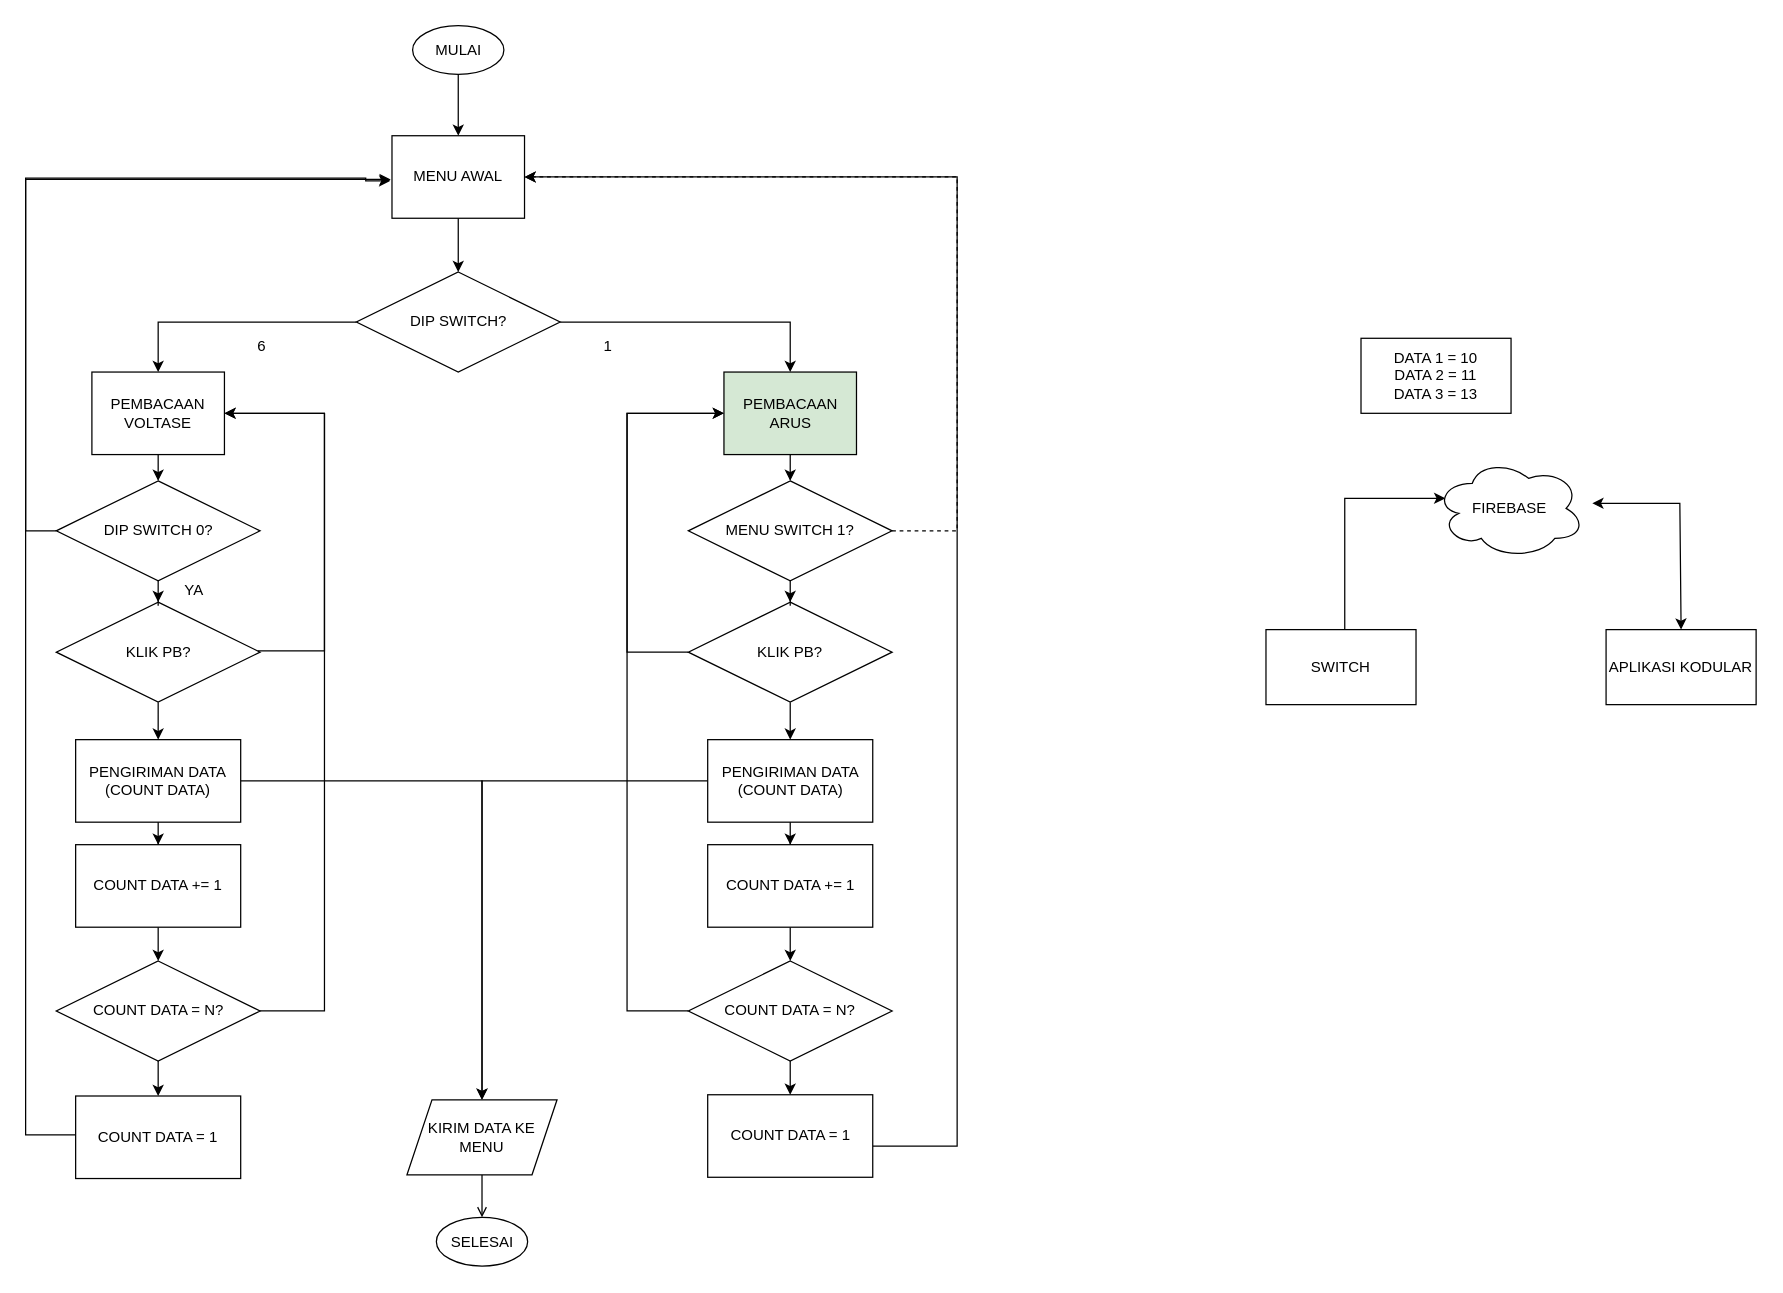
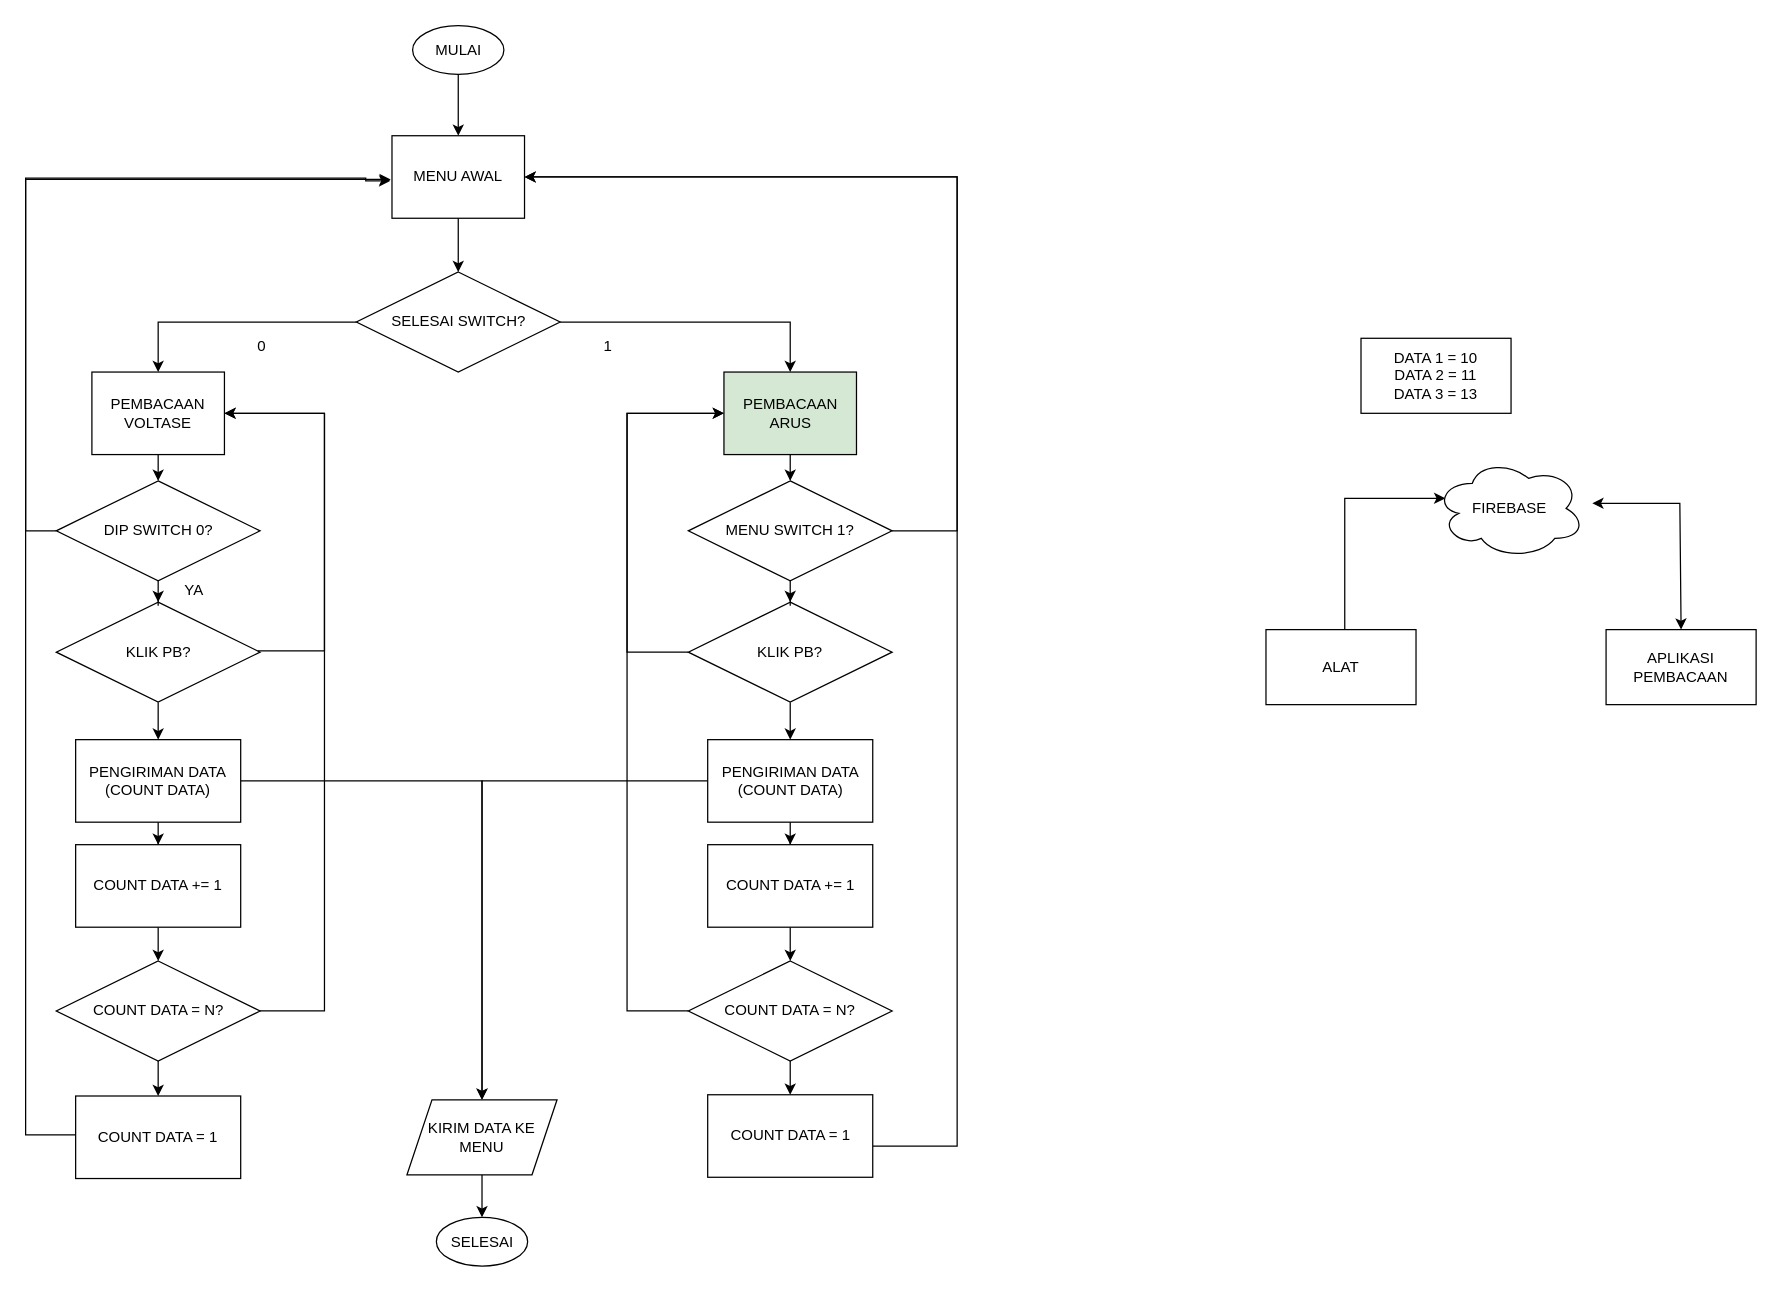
node "DIP SWITCH?": label "DIP SWITCH?" -> "SELESAI SWITCH?"
node "6": label "6" -> "0"
edge "MENU SWITCH 1?" -> "MENU AWAL": style dashed -> solid
node "SWITCH": label "SWITCH" -> "ALAT"
node "APLIKASI KODULAR": label "APLIKASI KODULAR" -> "APLIKASI PEMBACAAN"
edge "KIRIM DATA KE MENU" -> "SELESAI": arrowhead open -> classic
